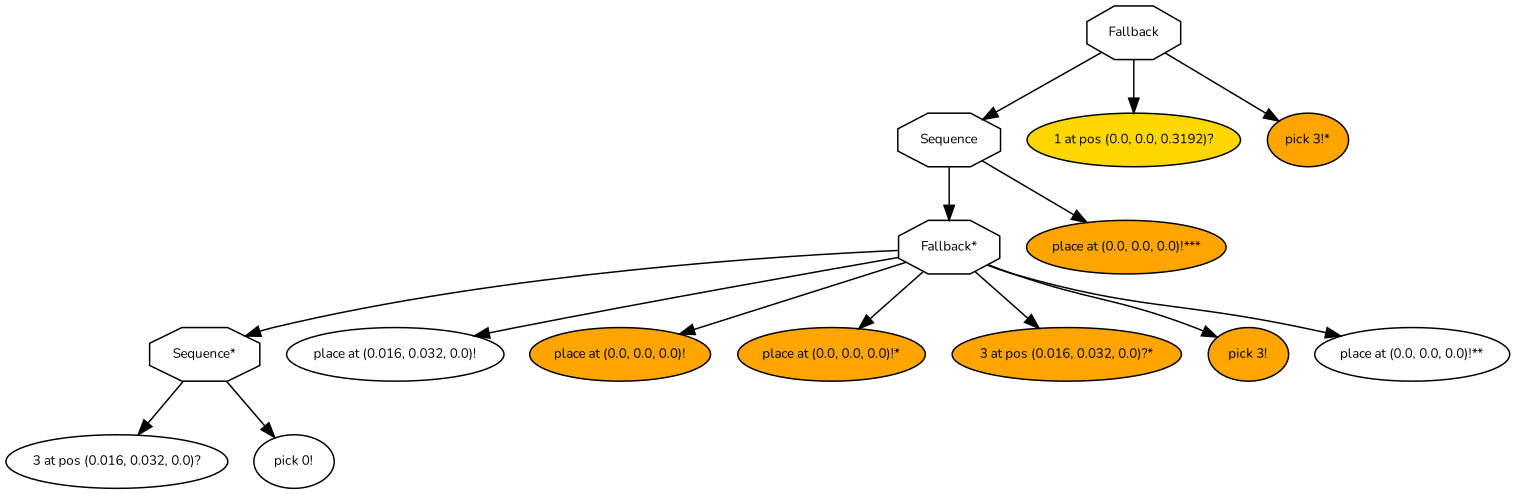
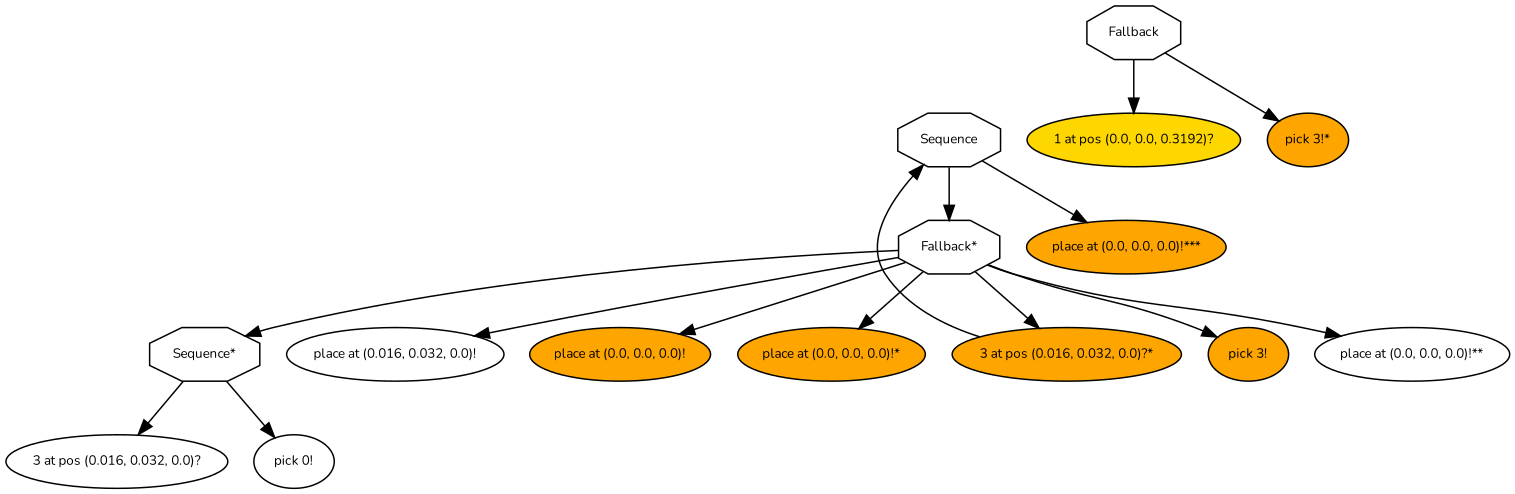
edge "Fallback" -> "Sequence": now "3 at pos (0.016, 0.032, 0.0)?*" -> "Sequence"
